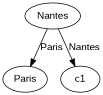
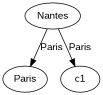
edge "Nantes" -> "c1": label "Nantes" -> "Paris"
